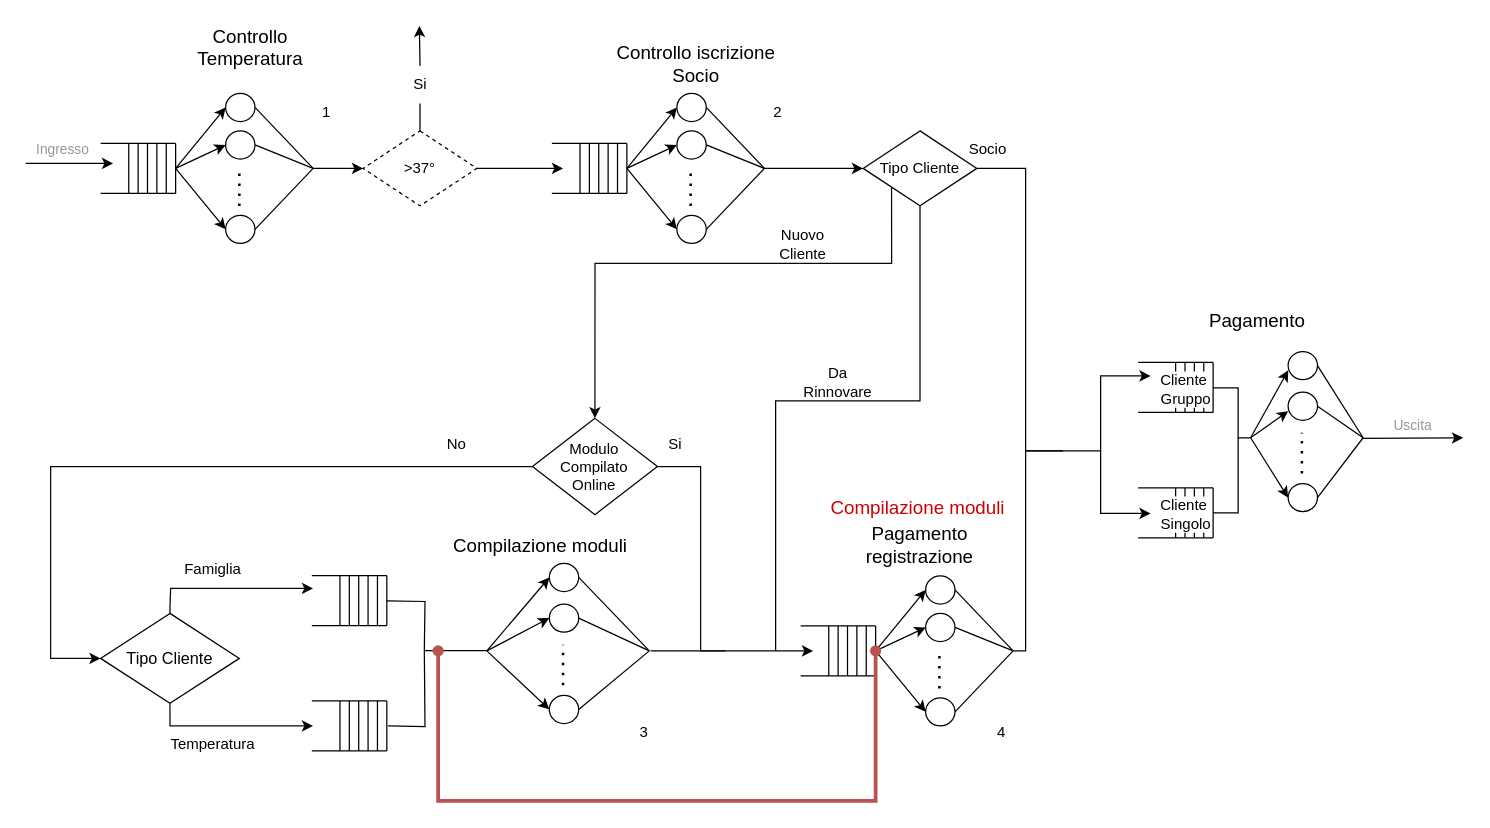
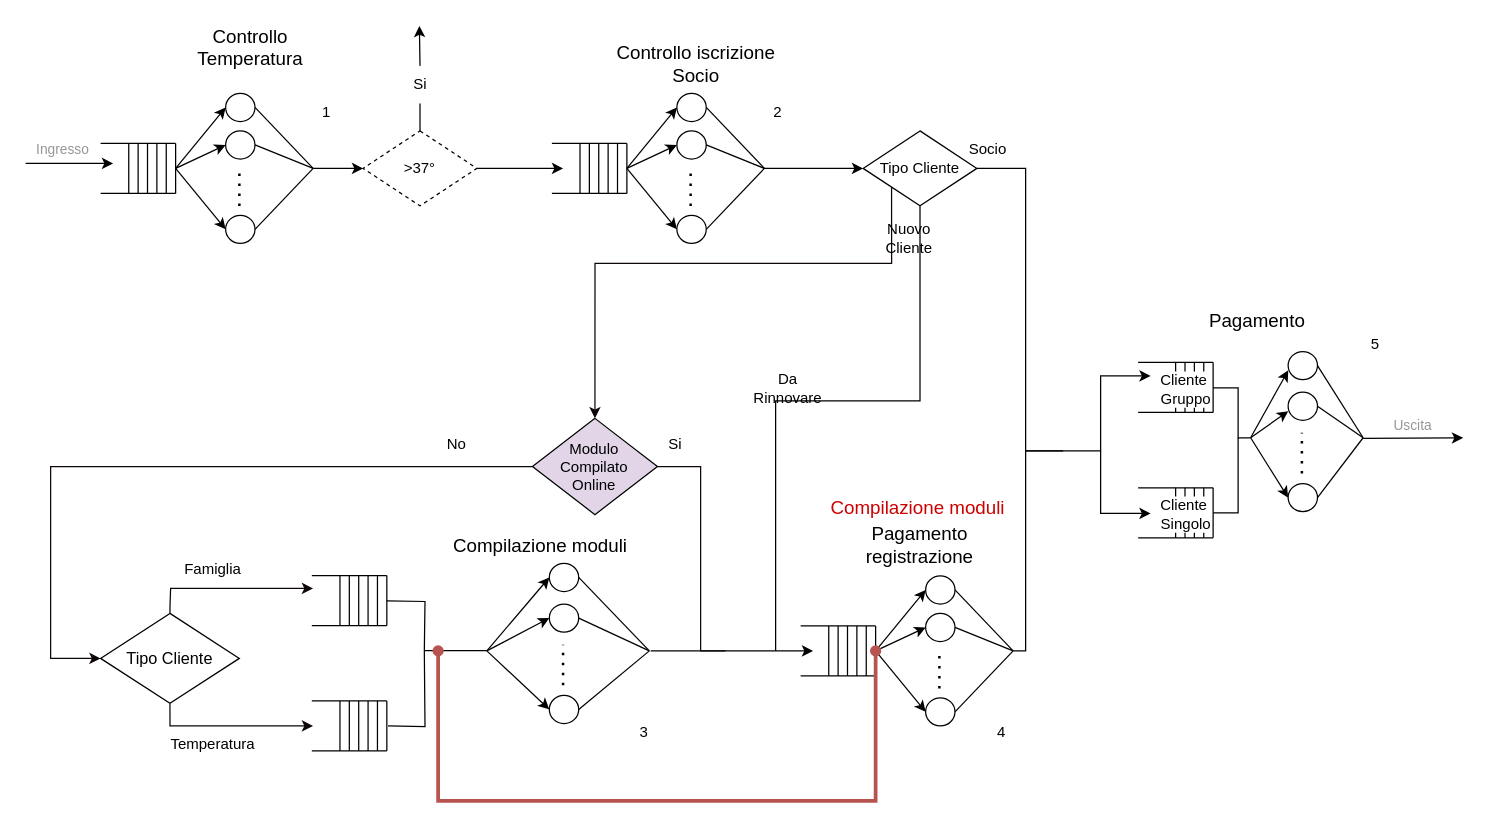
node "Nuovo Cliente": moved (803, 244) -> (909, 238)
node "5": added
node "Da Rinnovare": moved (838, 382) -> (788, 388)
node "Modulo Compilato Online": fillcolor #ffffff -> #e1d5e7
